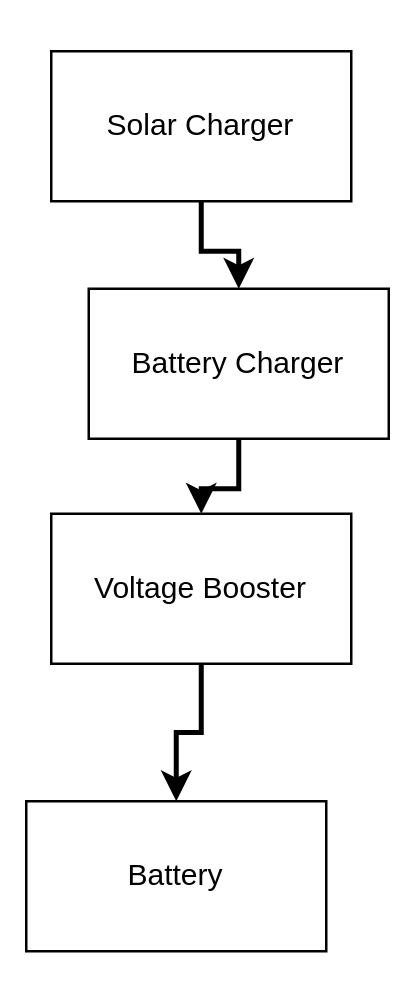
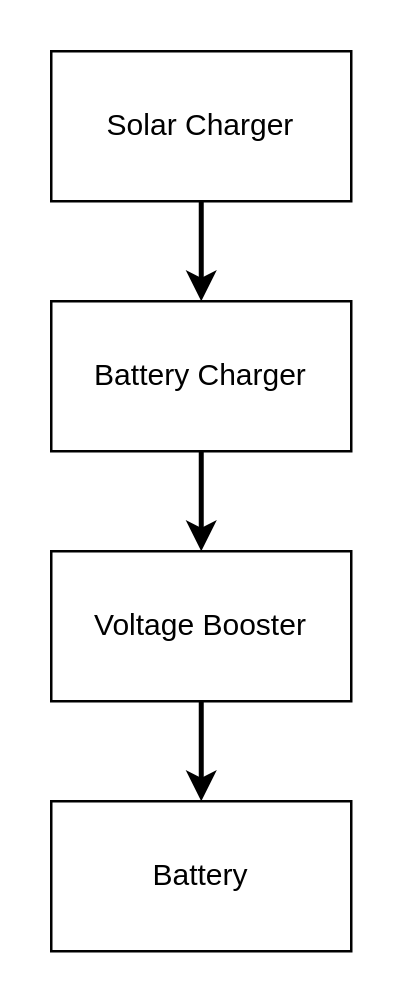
node "Battery Charger": moved (239, 364) -> (201, 376)
node "Voltage Booster": moved (201, 589) -> (201, 626)
node "Battery": moved (176, 876) -> (201, 876)
